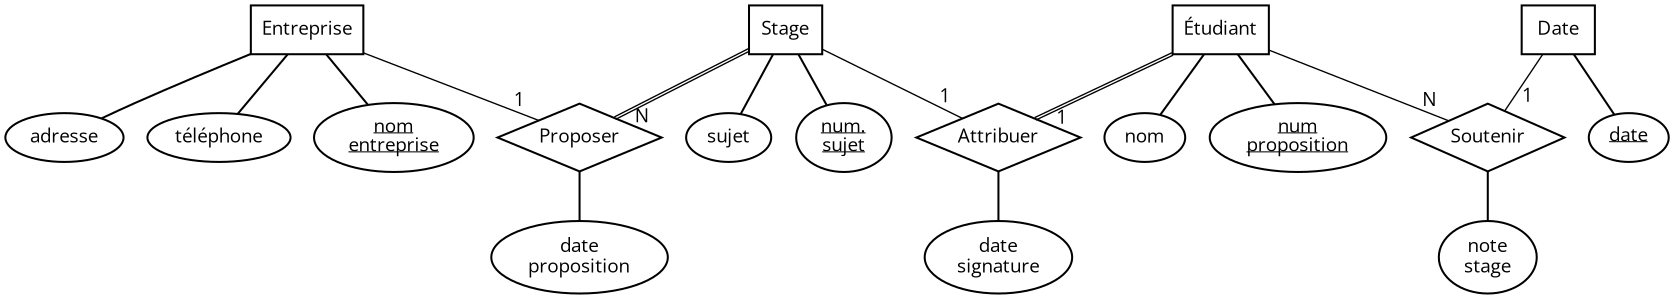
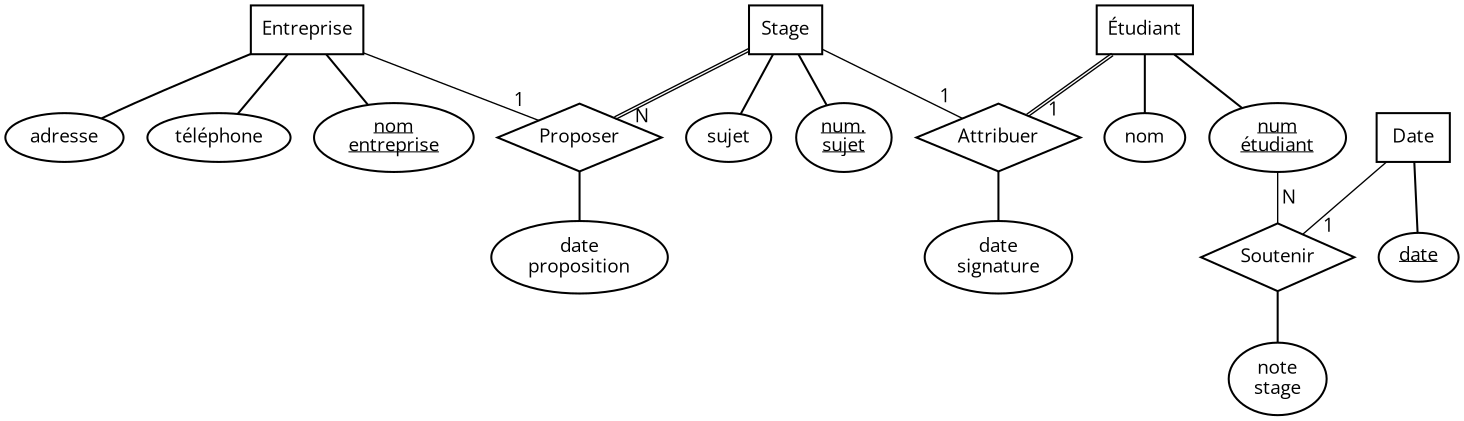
edge "Étudiant" -- "Soutenir": now "num" -- "Soutenir"
node "num": text "proposition" -> "étudiant"
